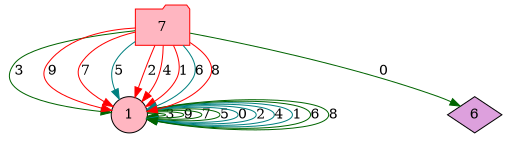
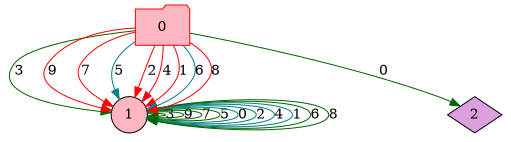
node "7": label "7" -> "0"
node "6": label "6" -> "2"
